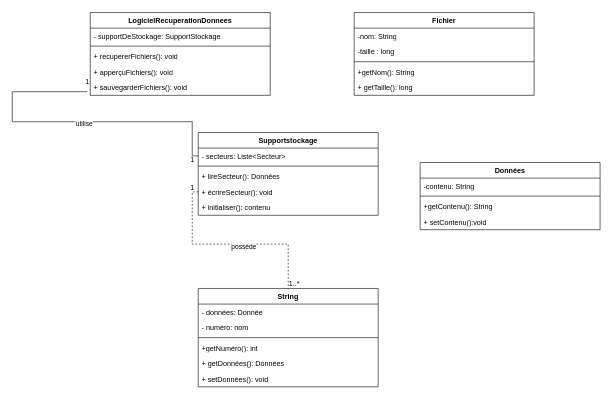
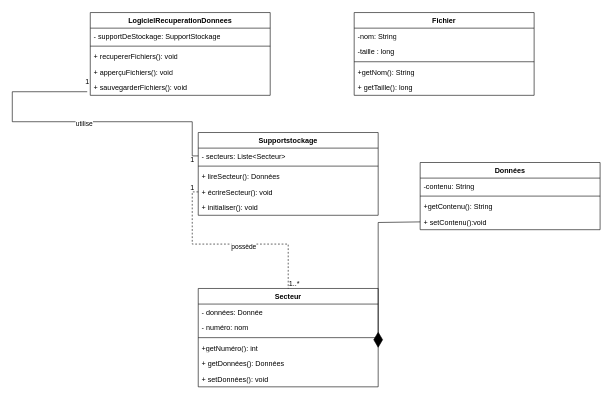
node "+ initialiser(): contenu": label "+ initialiser(): contenu" -> "+ initialiser(): void"
edge "+ setContenu():void" -> "+getNuméro(): int": added
node "String": label "String" -> "Secteur"
